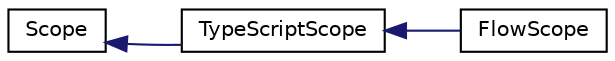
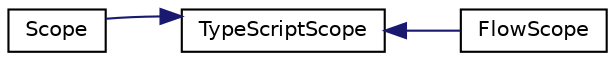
edge "TypeScriptScope" -> "Scope": reversed
